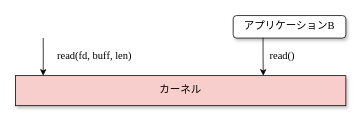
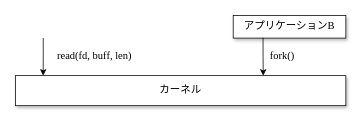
node "アプリケーションB": shape rounded rectangle -> rectangle
node "read()": label "read()" -> "fork()"
node "カーネル": fillcolor #f8cecc -> #ffffff
